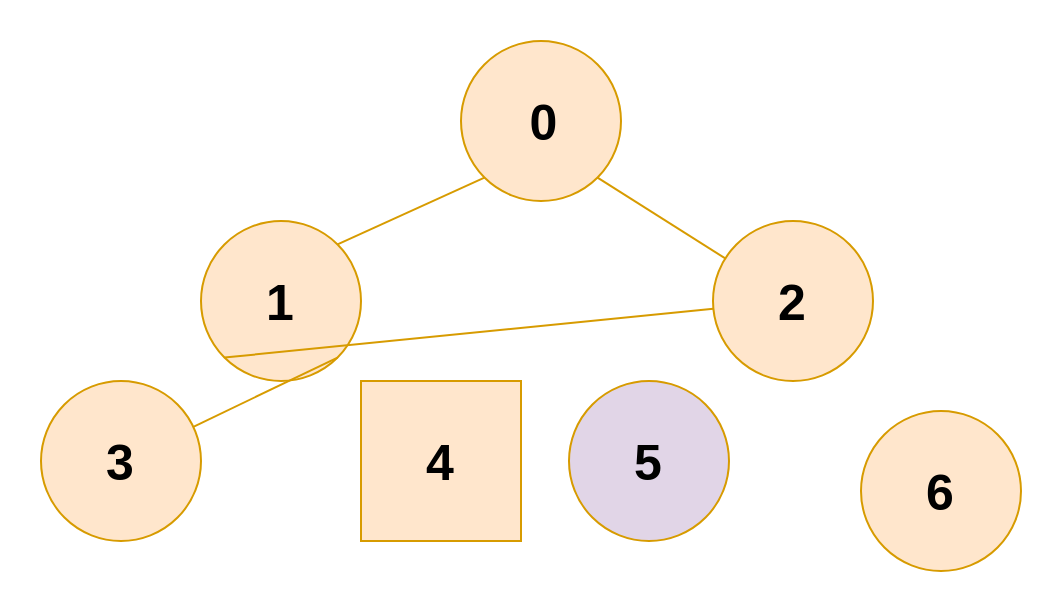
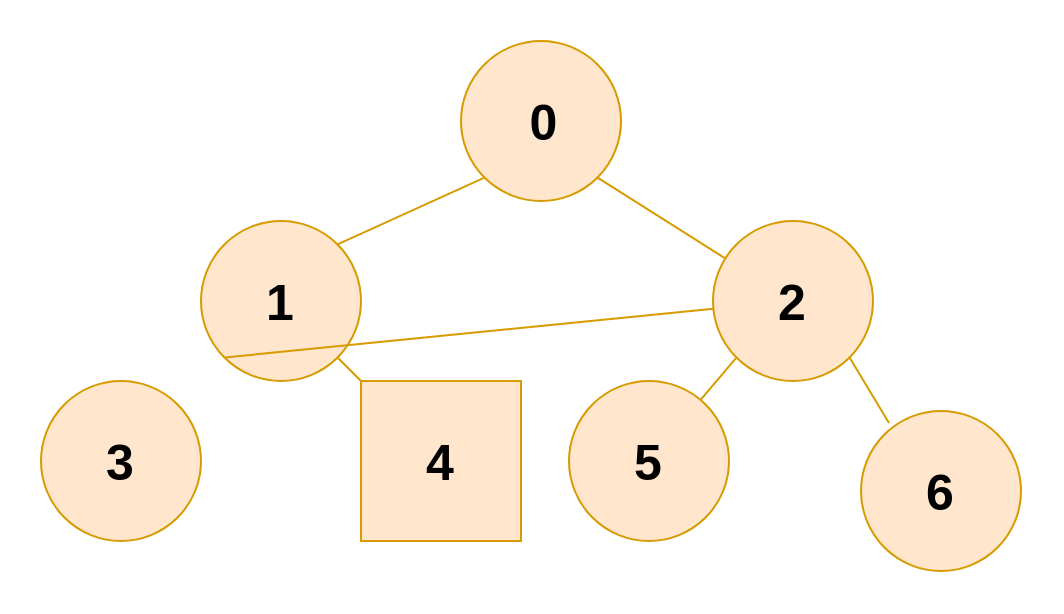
edge "2" -- "5": added
edge "2" -- "6": added
edge "1" -- "3": now "1" -- "4"
node "5": fillcolor #e1d5e7 -> #ffe6cc
